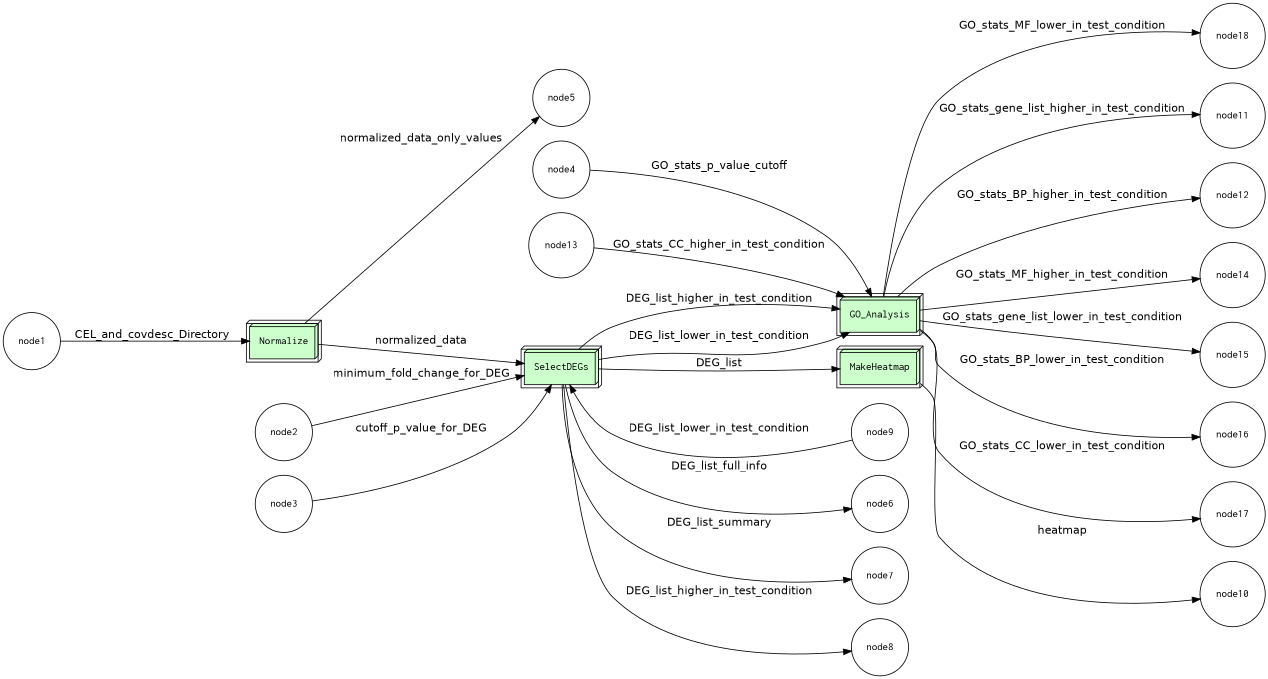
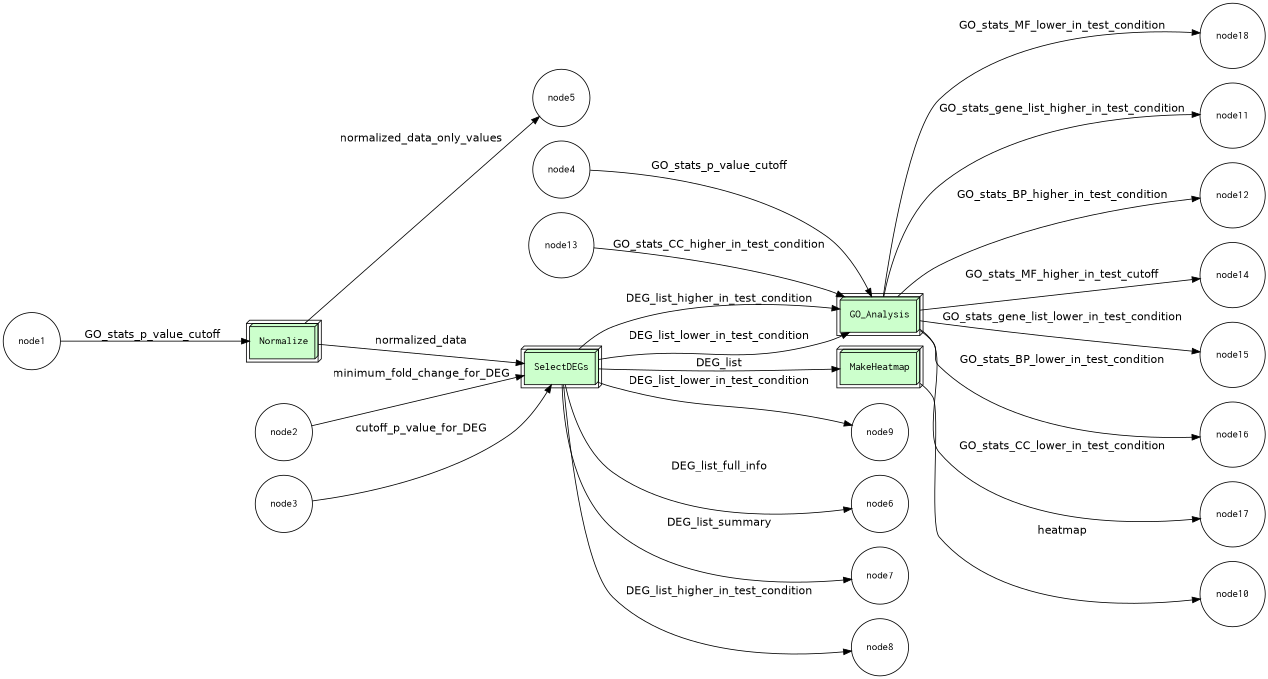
edge "GO_Analysis" -> "node14": label "GO_stats_MF_higher_in_test_condition" -> "GO_stats_MF_higher_in_test_cutoff"
edge "node1" -> "Normalize": label "CEL_and_covdesc_Directory" -> "GO_stats_p_value_cutoff"
edge "node9" -> "SelectDEGs": reversed
